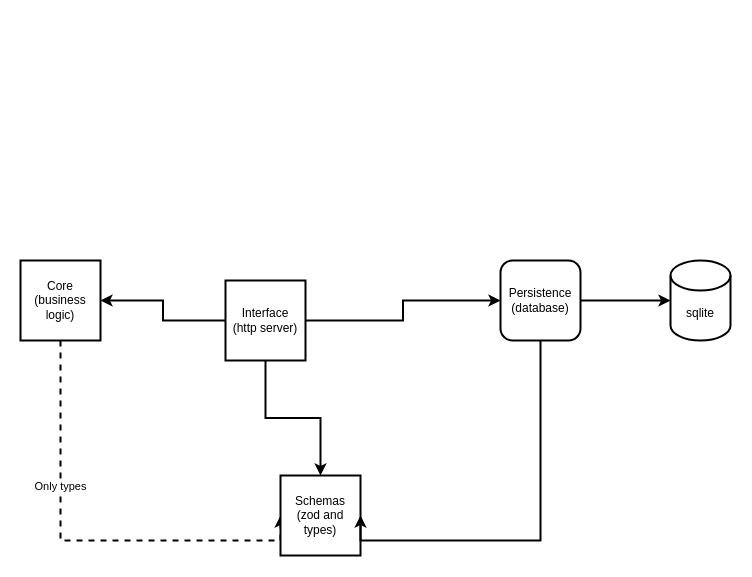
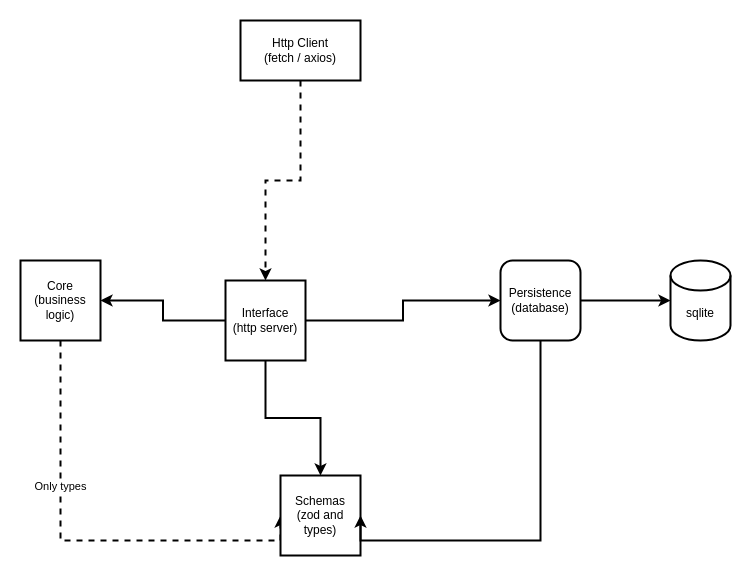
node "Http Client (fetch / axios)": added
edge "Http Client (fetch / axios)" -> "Interface (http server)": added
